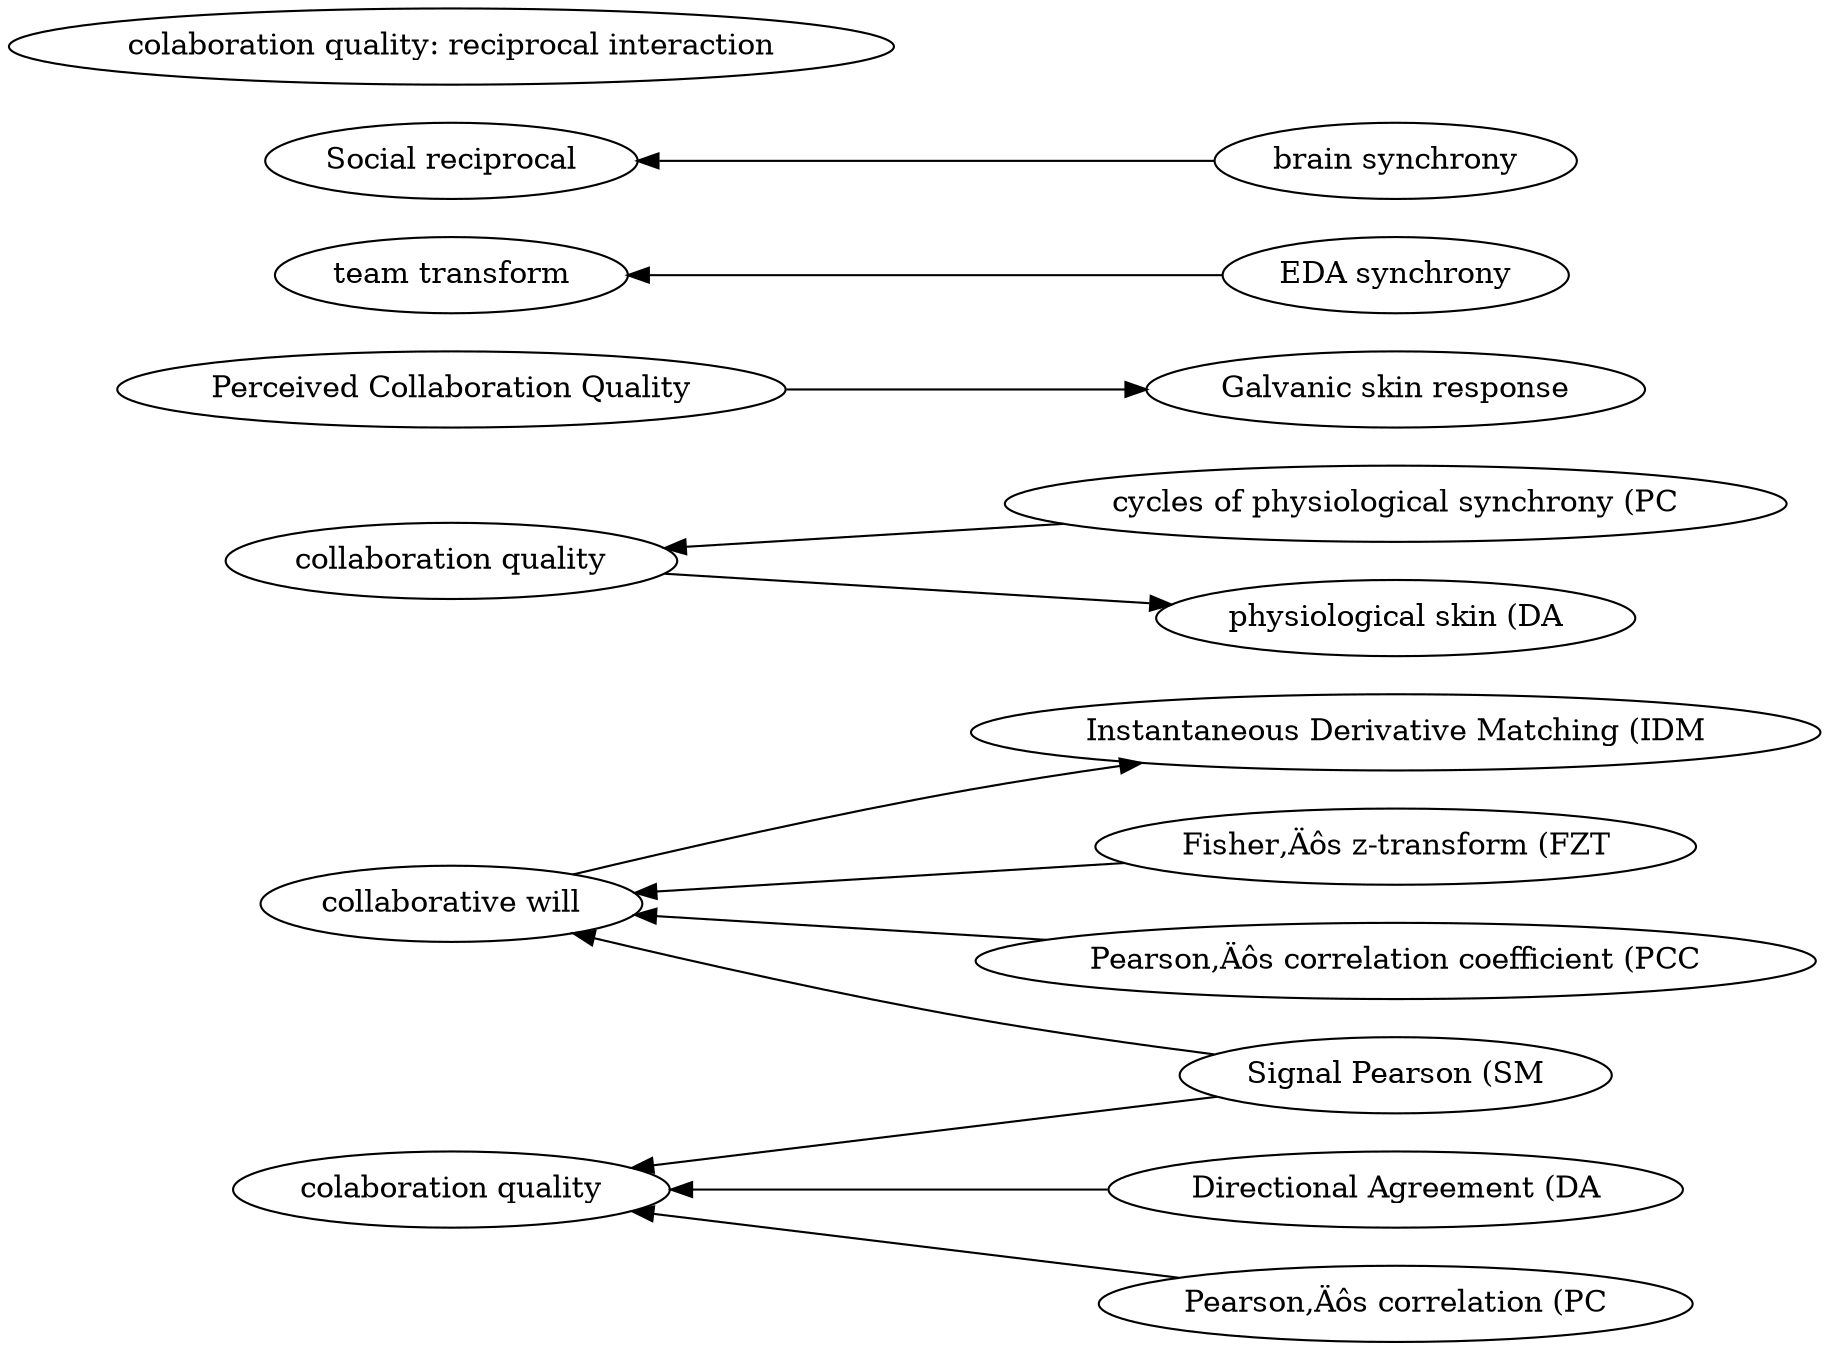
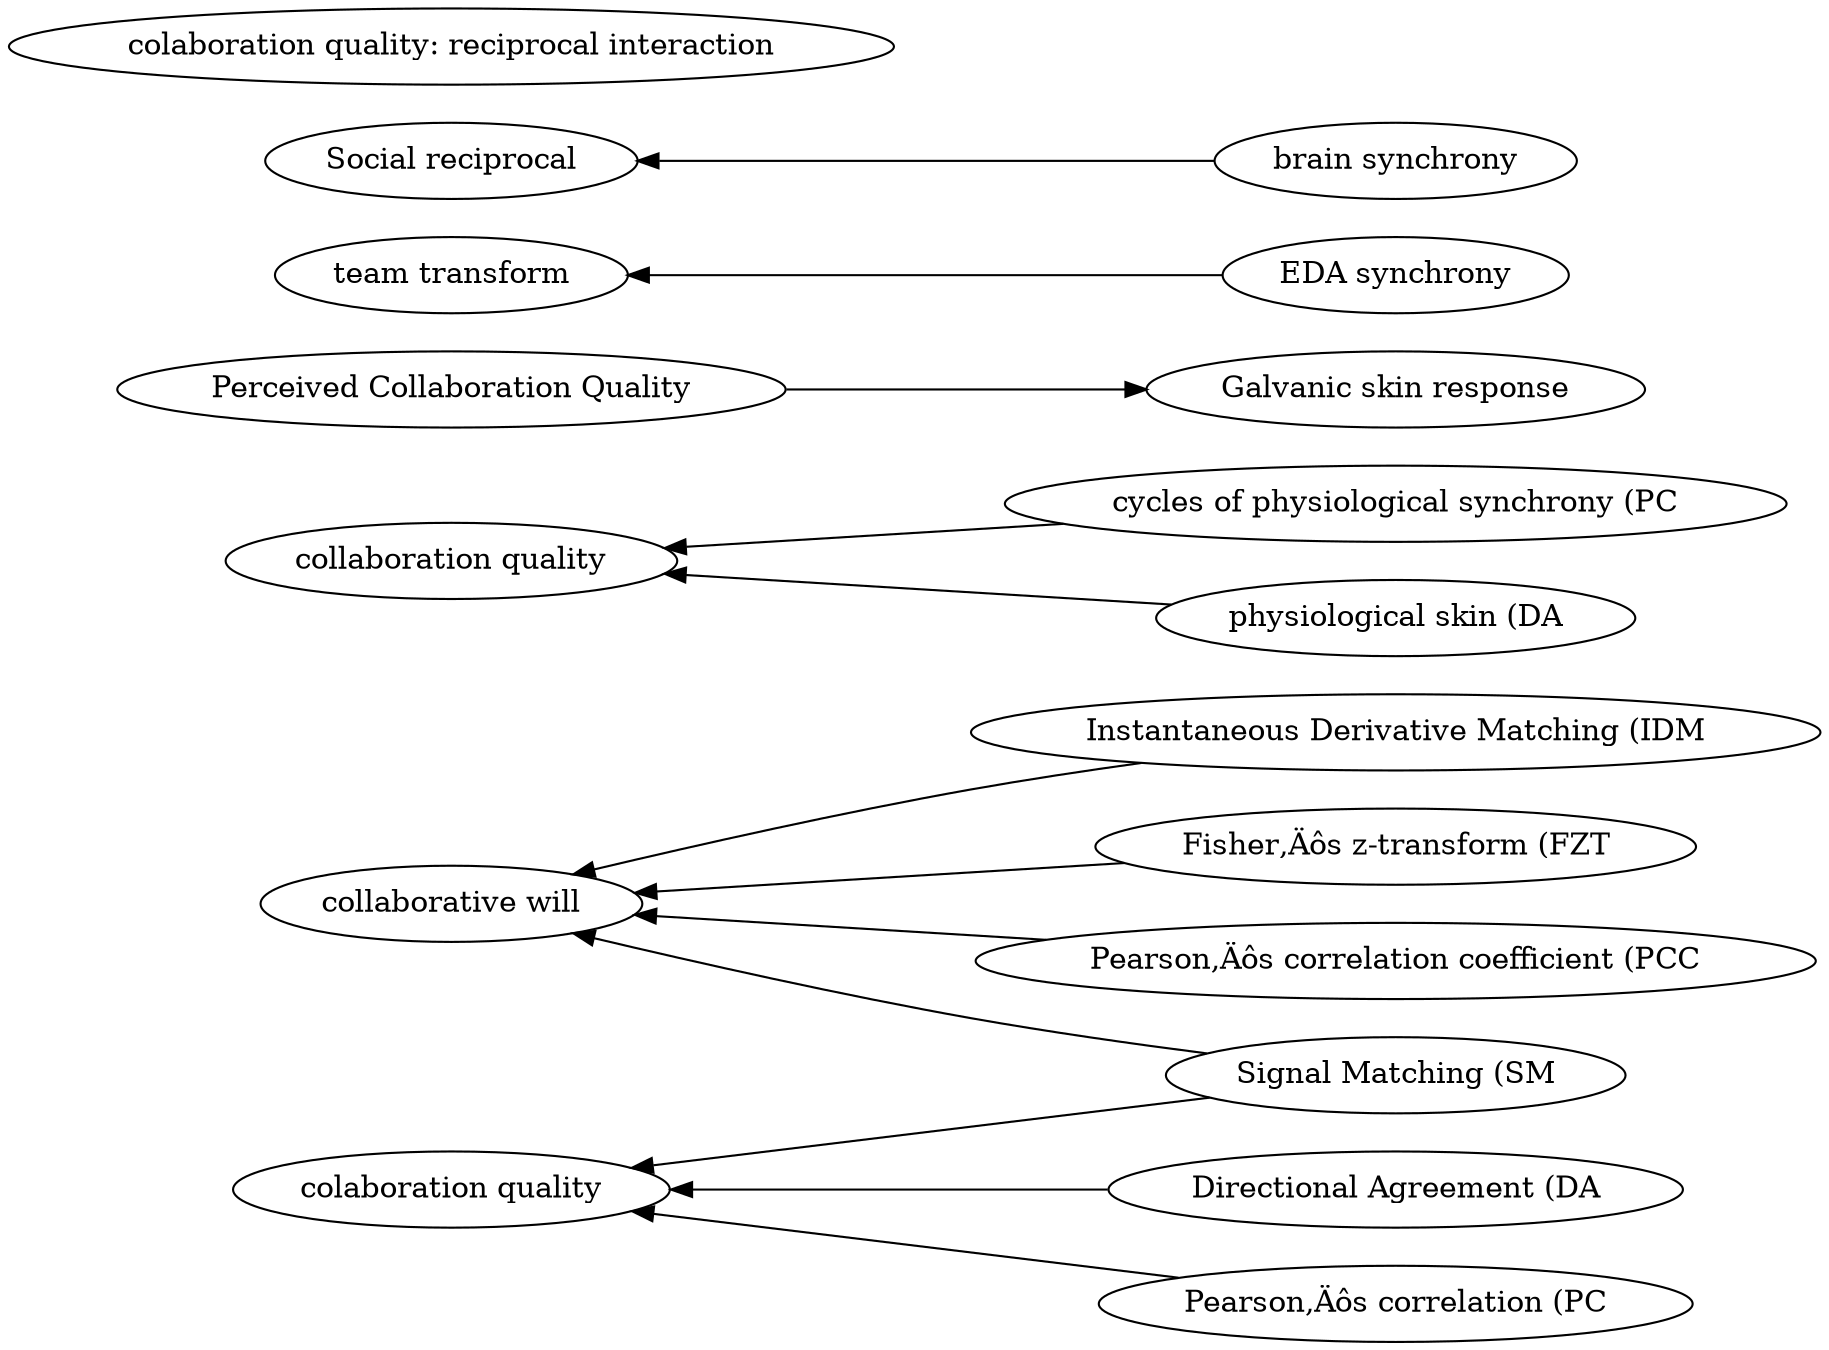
edge "collaboration quality" -> "physiological skin (DA": reversed
edge "collaborative will" -> "Instantaneous Derivative Matching (IDM": reversed
node "Signal Pearson (SM": label "Signal Pearson (SM" -> "Signal Matching (SM"
